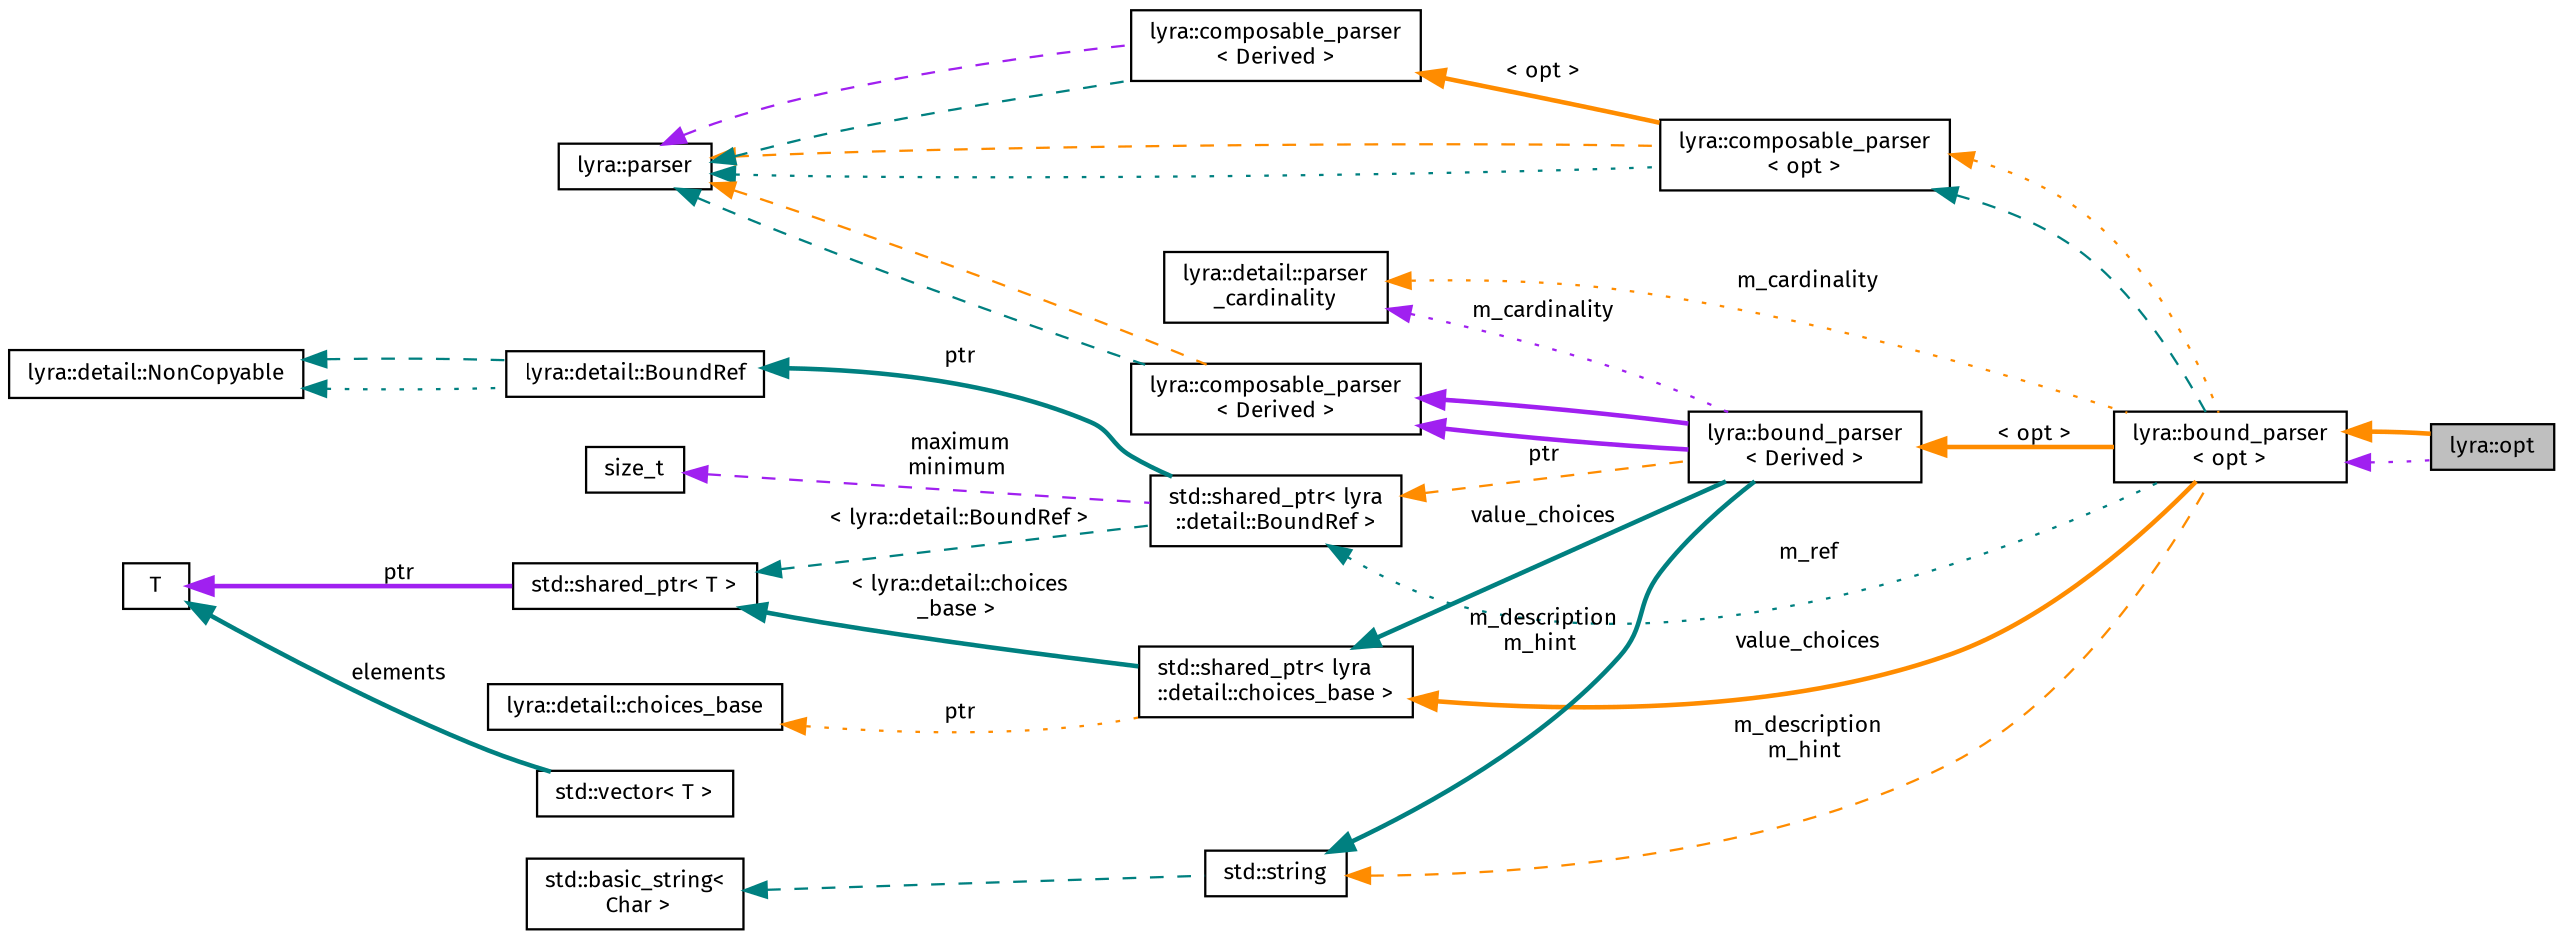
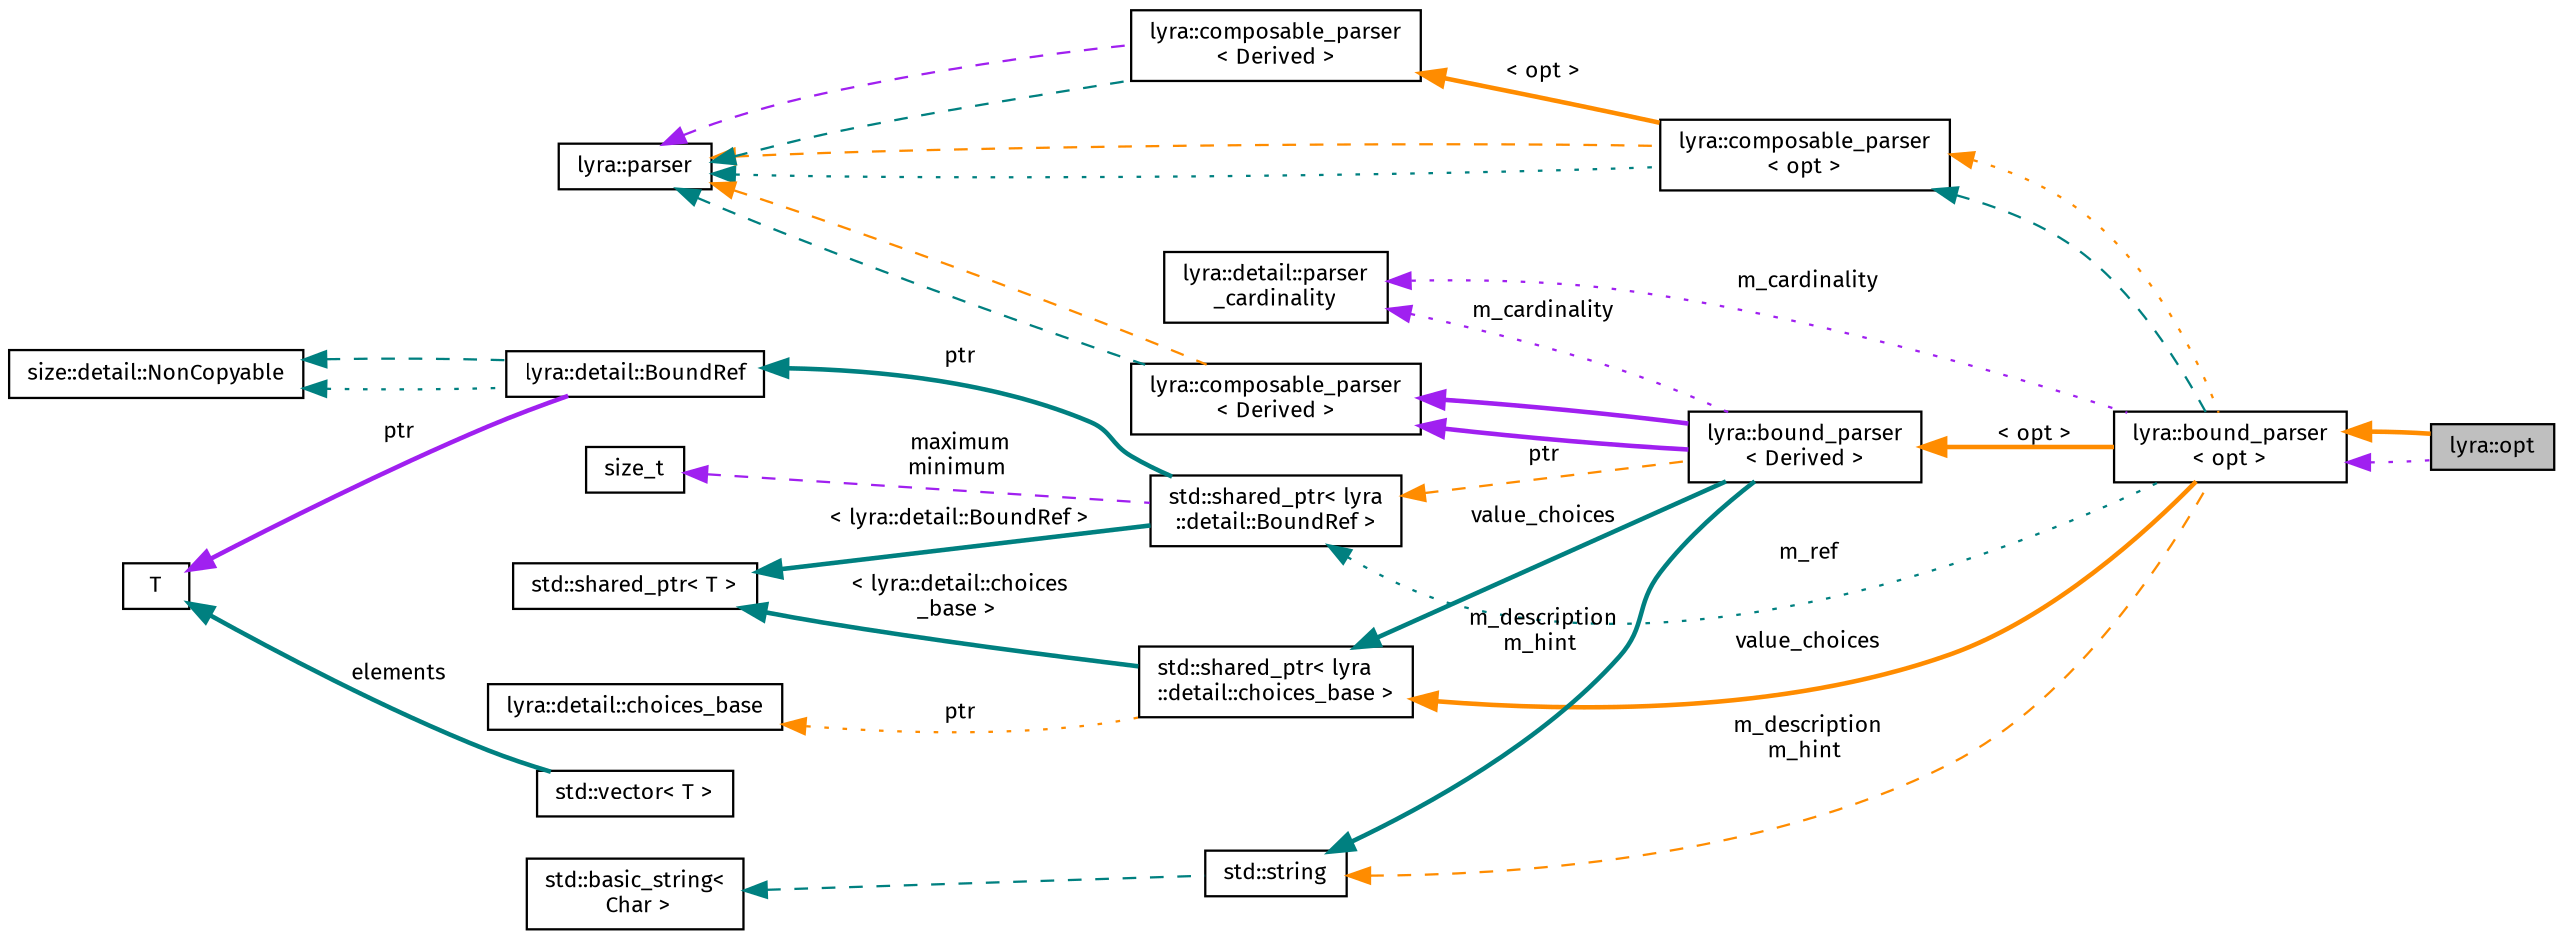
edge "lyra::bound_parser < opt >" -> "lyra::detail::parser _cardinality": color darkorange -> purple
node "lyra::detail::NonCopyable": label "lyra::detail::NonCopyable" -> "size::detail::NonCopyable"
edge "std::shared_ptr< lyra ::detail::BoundRef >" -> "std::shared_ptr< T >": style dashed -> bold
edge "std::shared_ptr< T >" -> "T": now "lyra::detail::BoundRef" -> "T"
